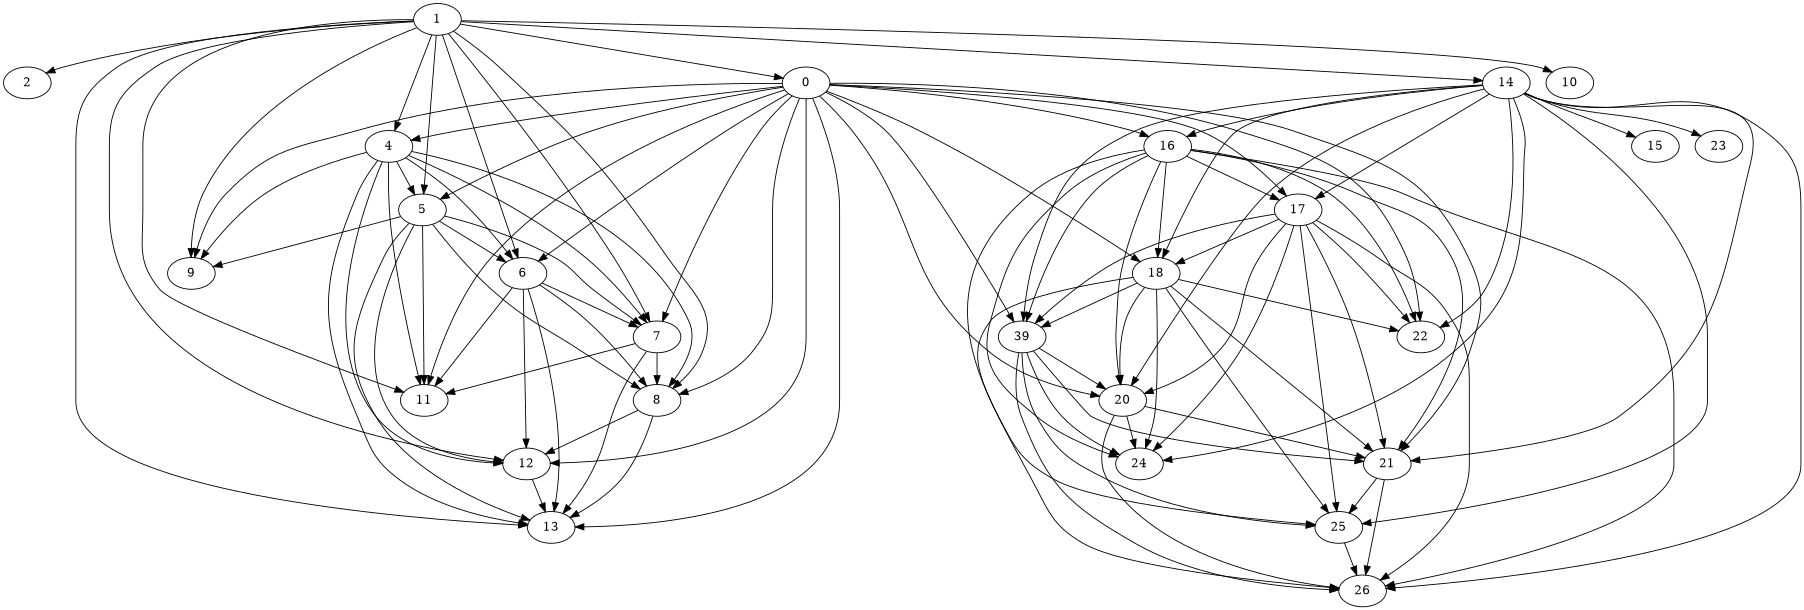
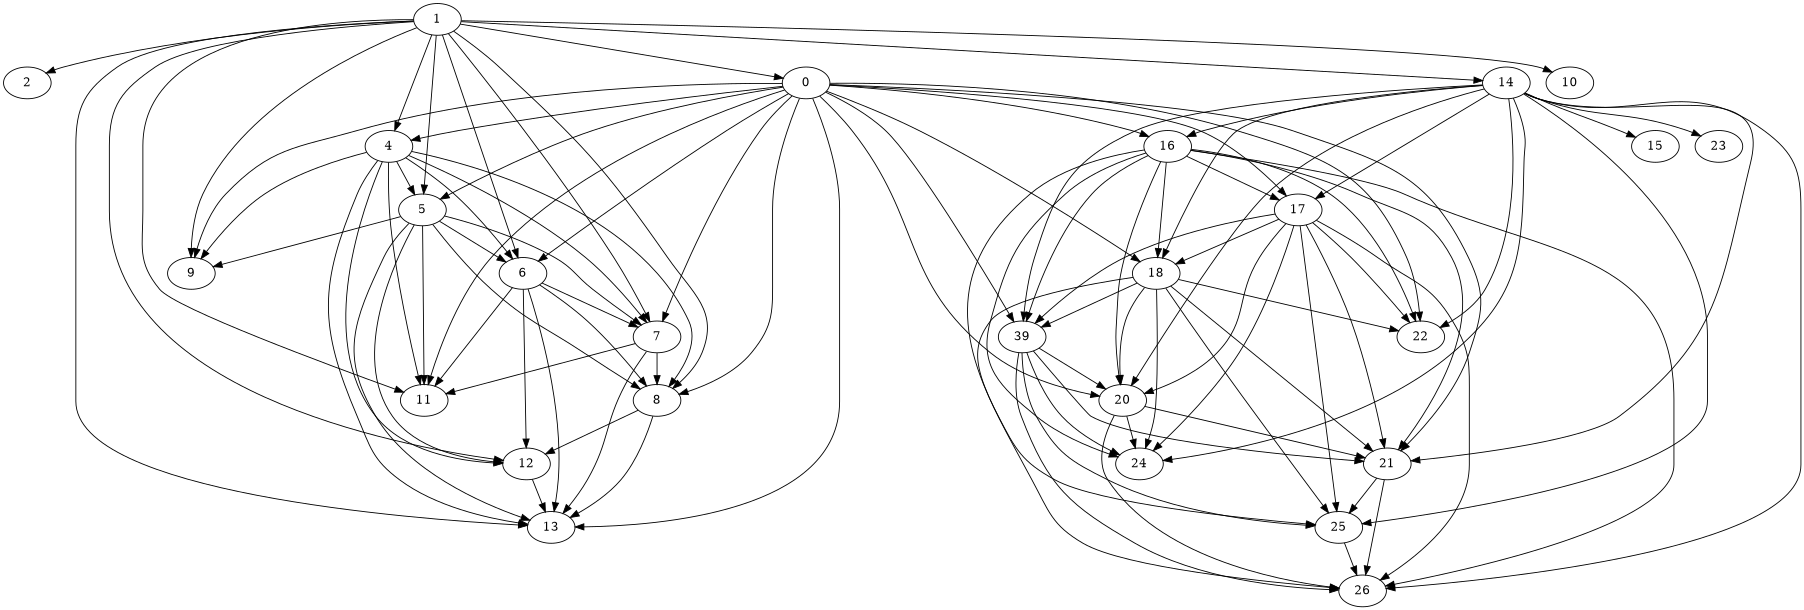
edge "0" -> "12": removed
